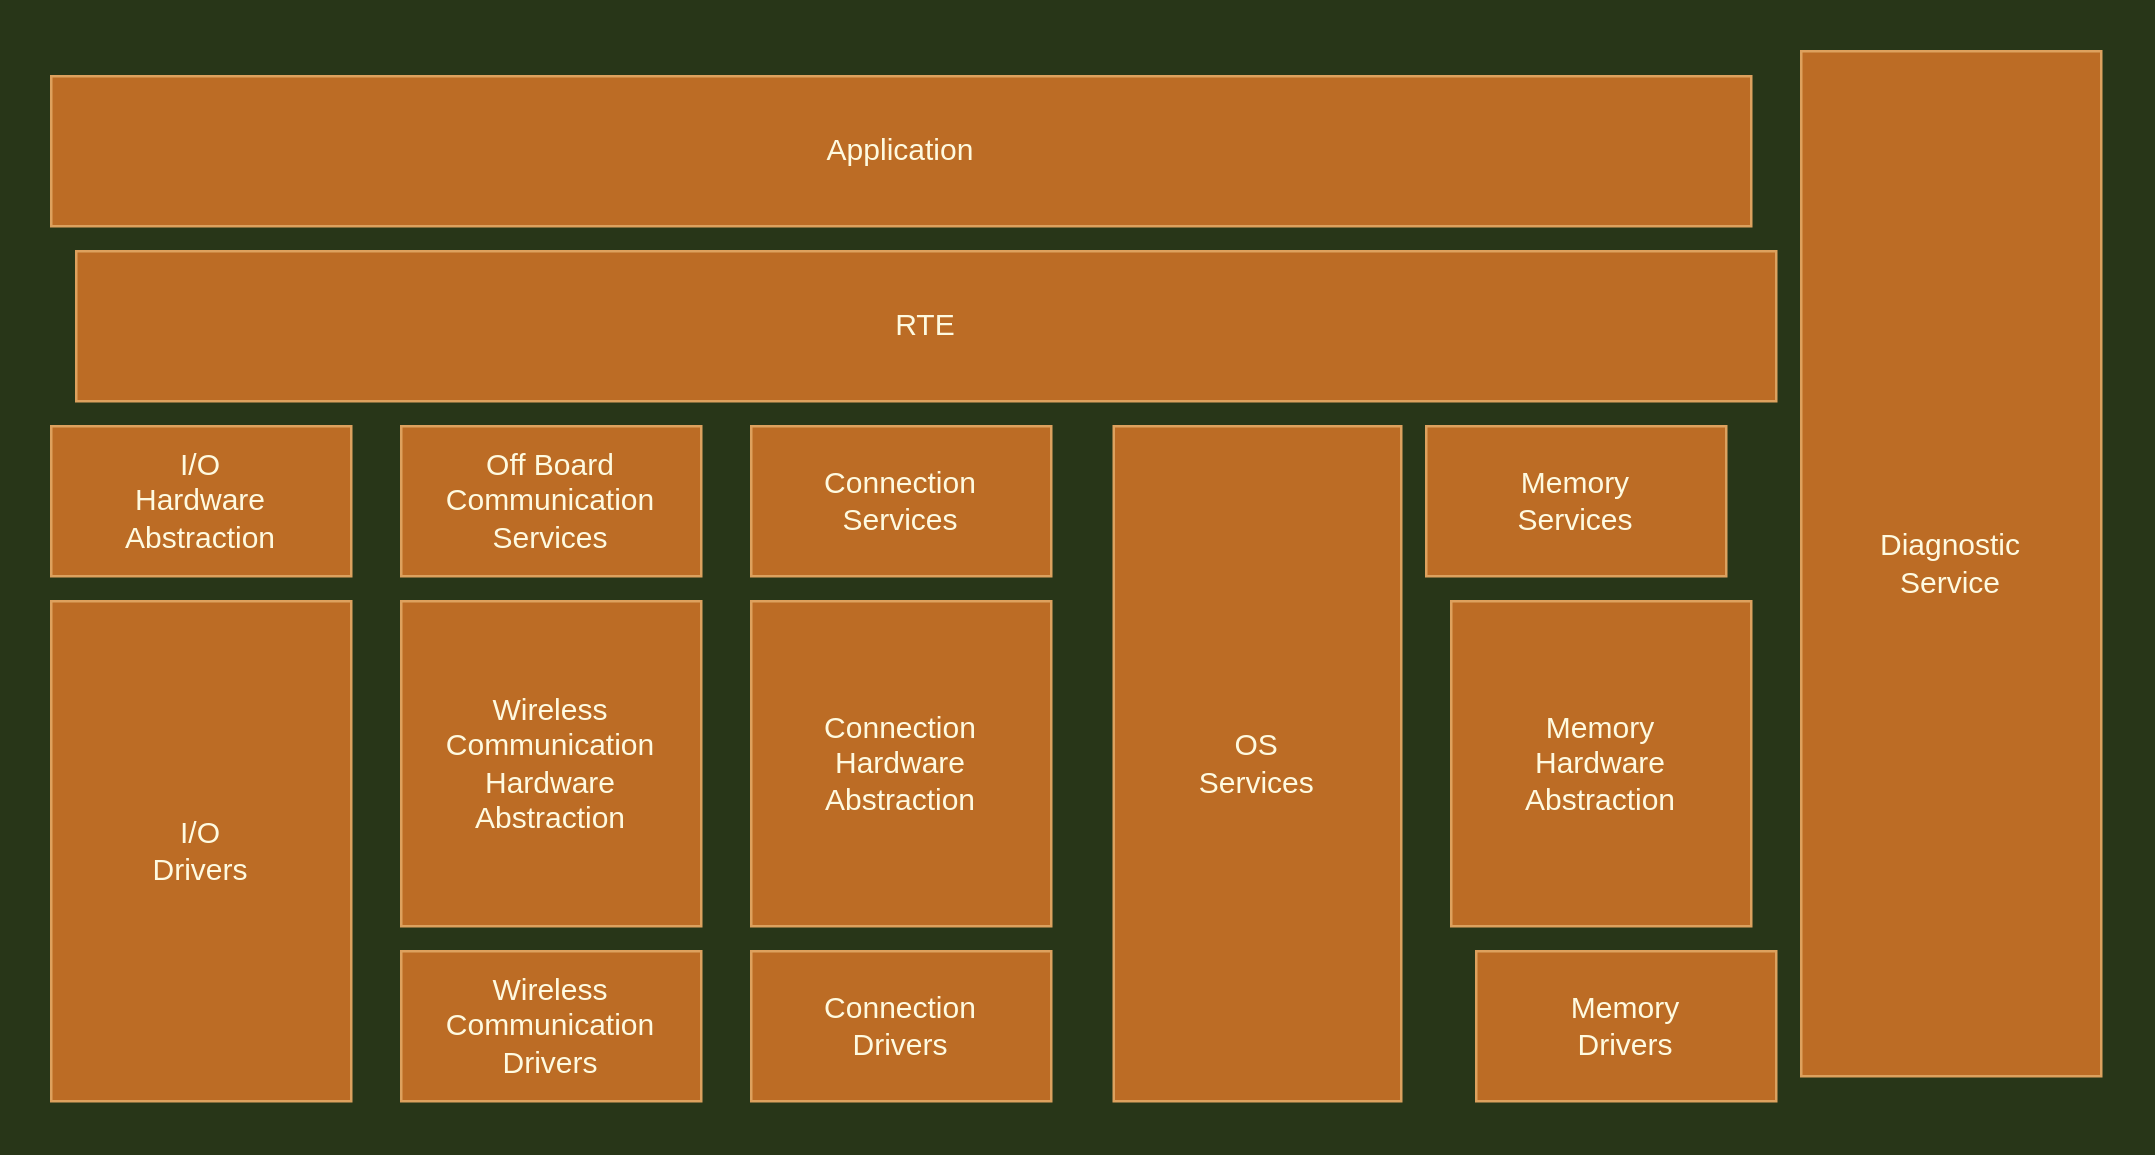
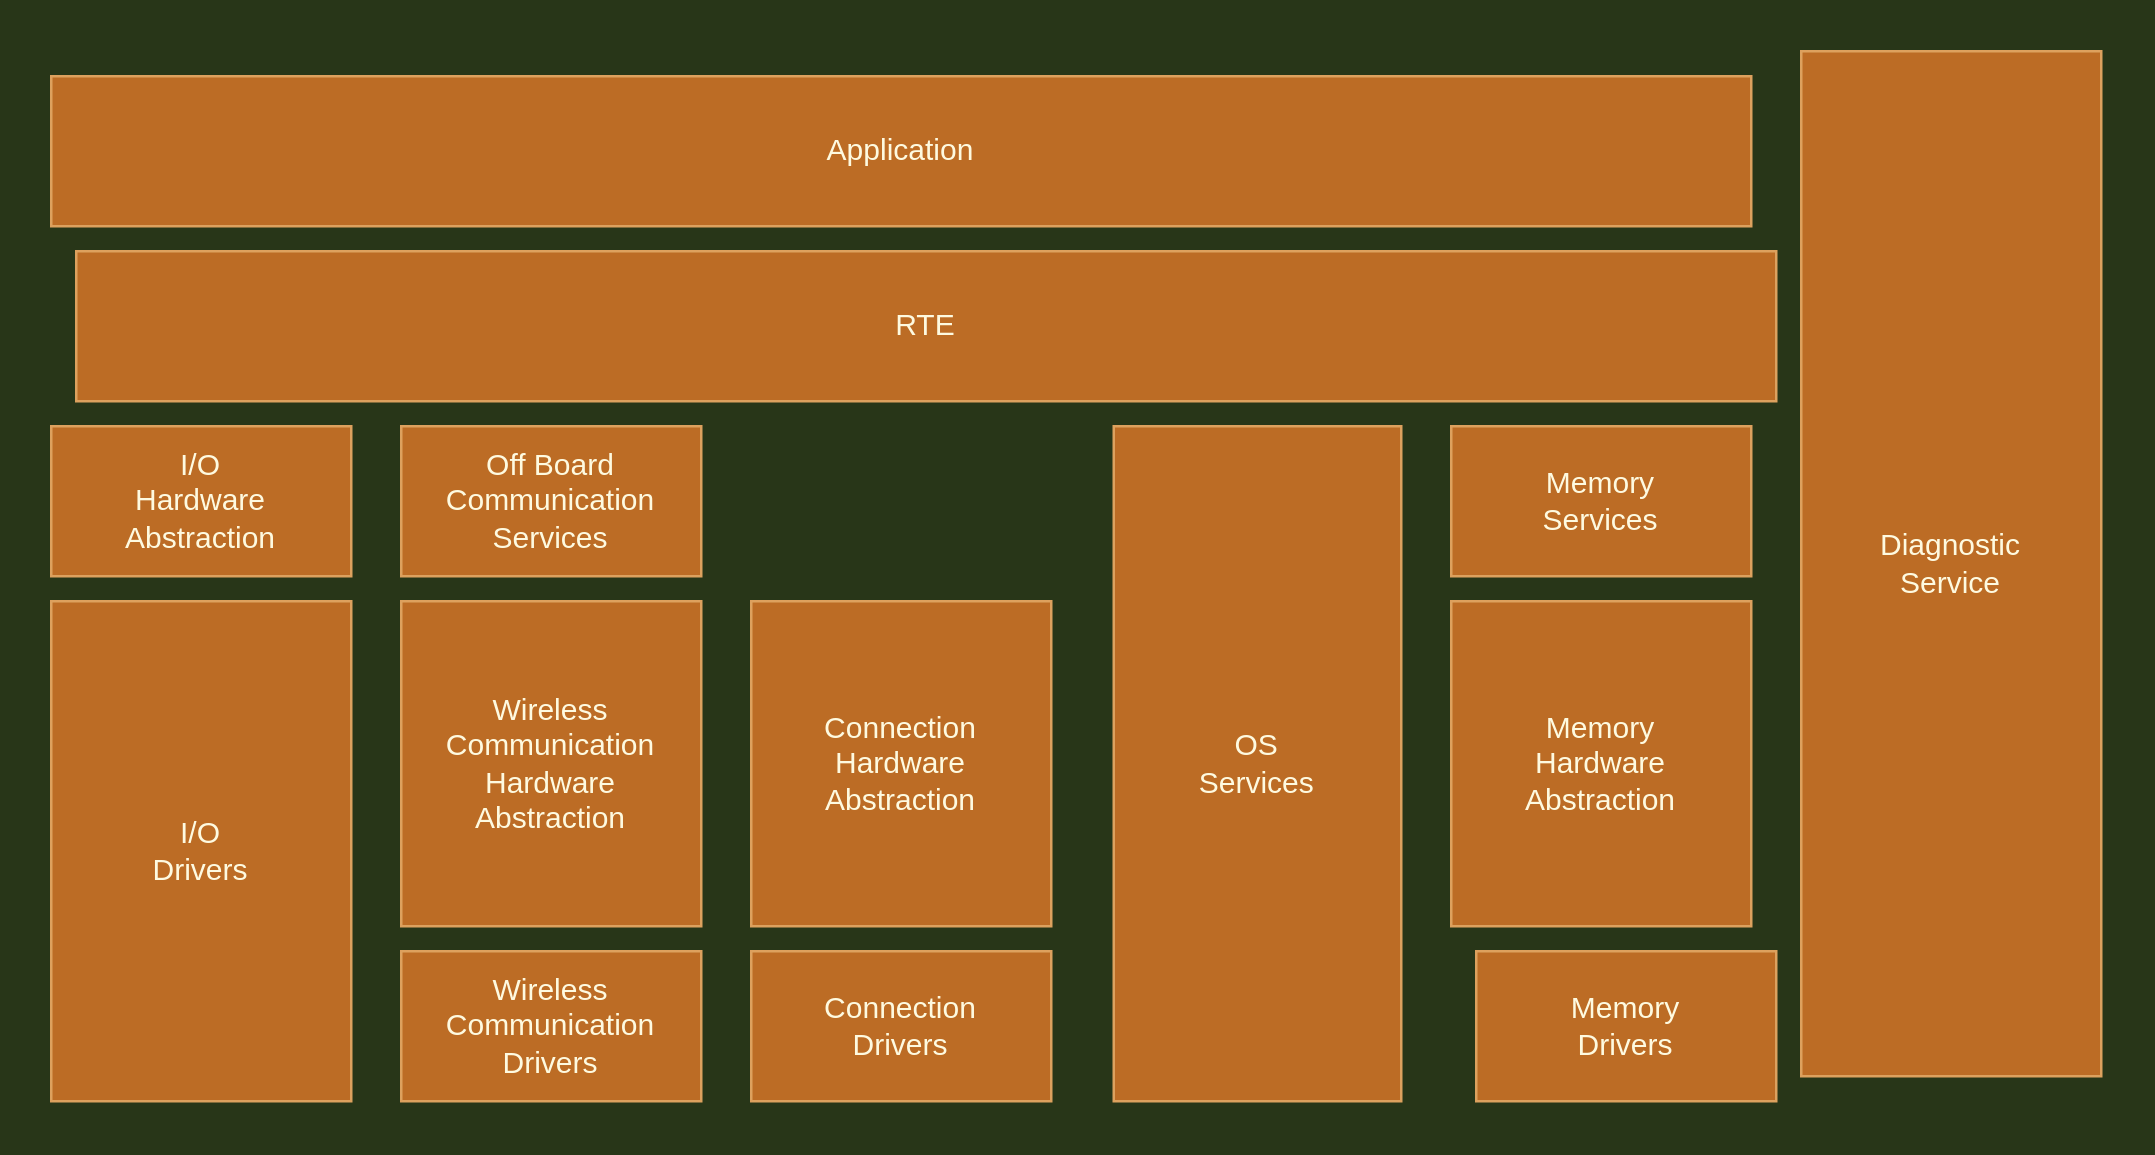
node "Connection Services": removed
node "Memory Services": moved (1576, 501) -> (1601, 501)
